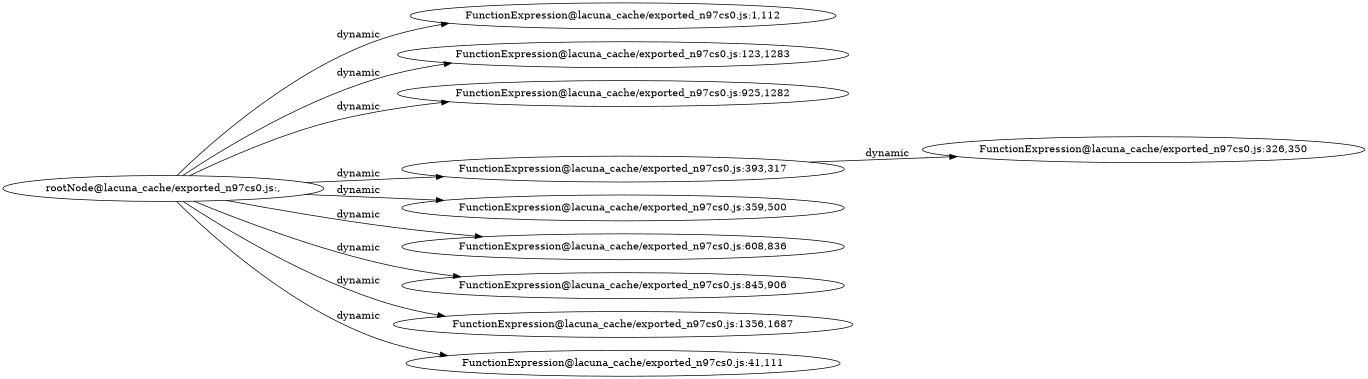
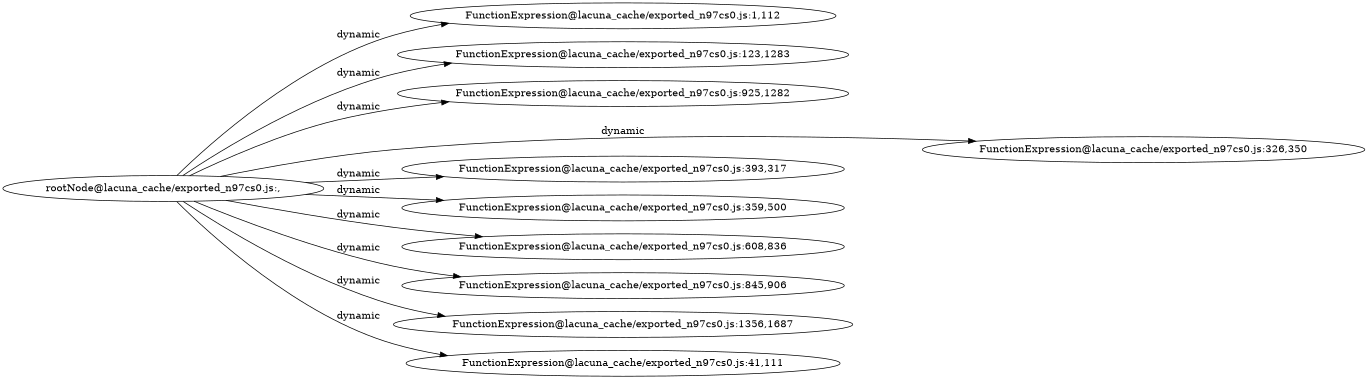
edge "FunctionExpression@lacuna_cache/exported_n97cs0.js:393,317" -> "FunctionExpression@lacuna_cache/exported_n97cs0.js:326,350": now "rootNode@lacuna_cache/exported_n97cs0.js:," -> "FunctionExpression@lacuna_cache/exported_n97cs0.js:326,350"
